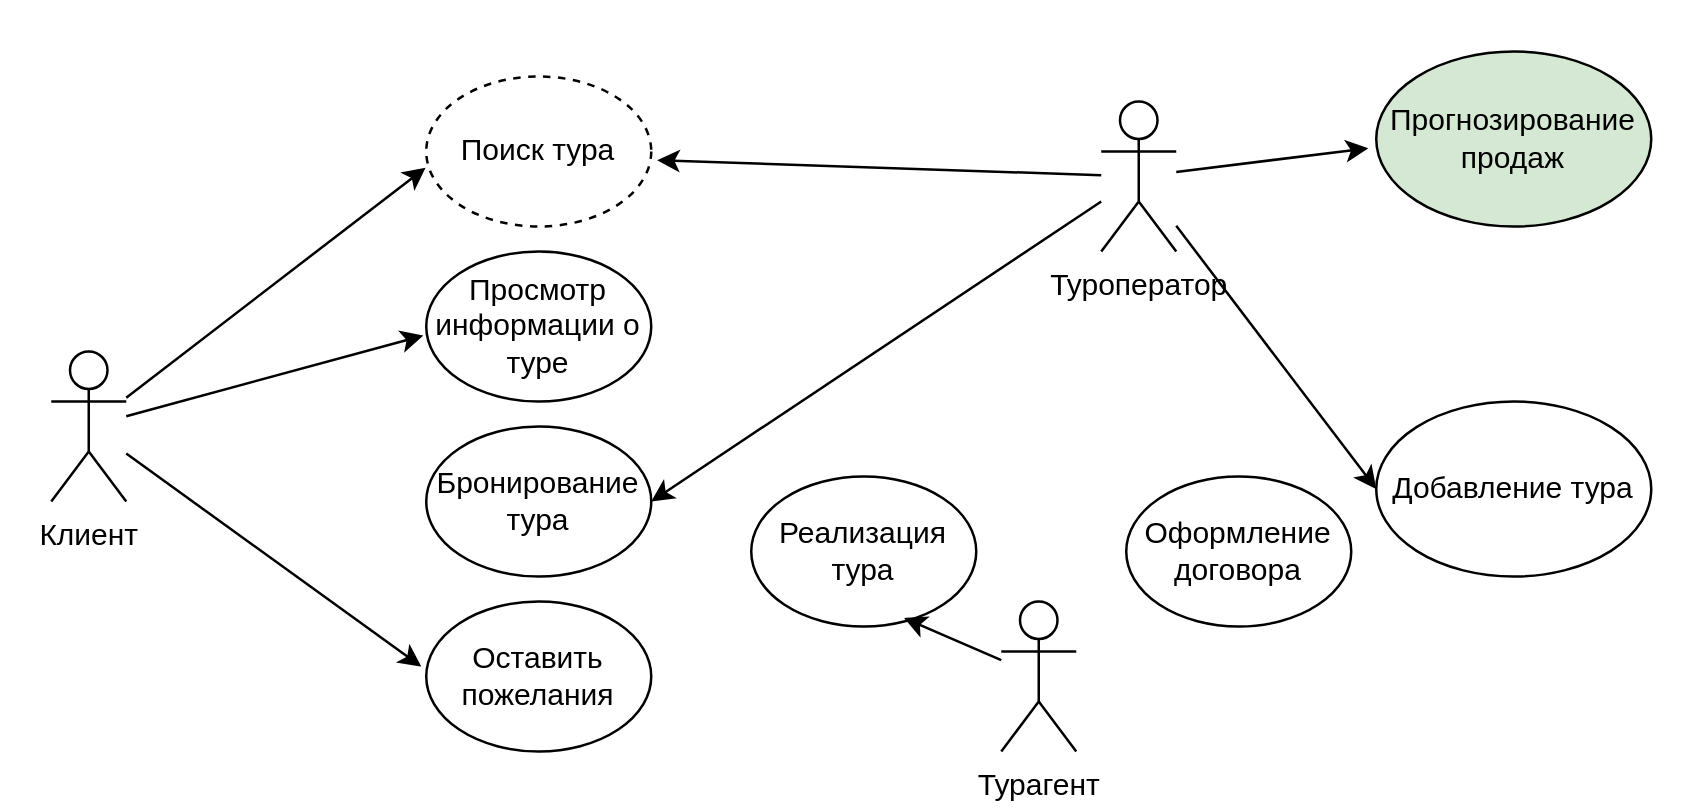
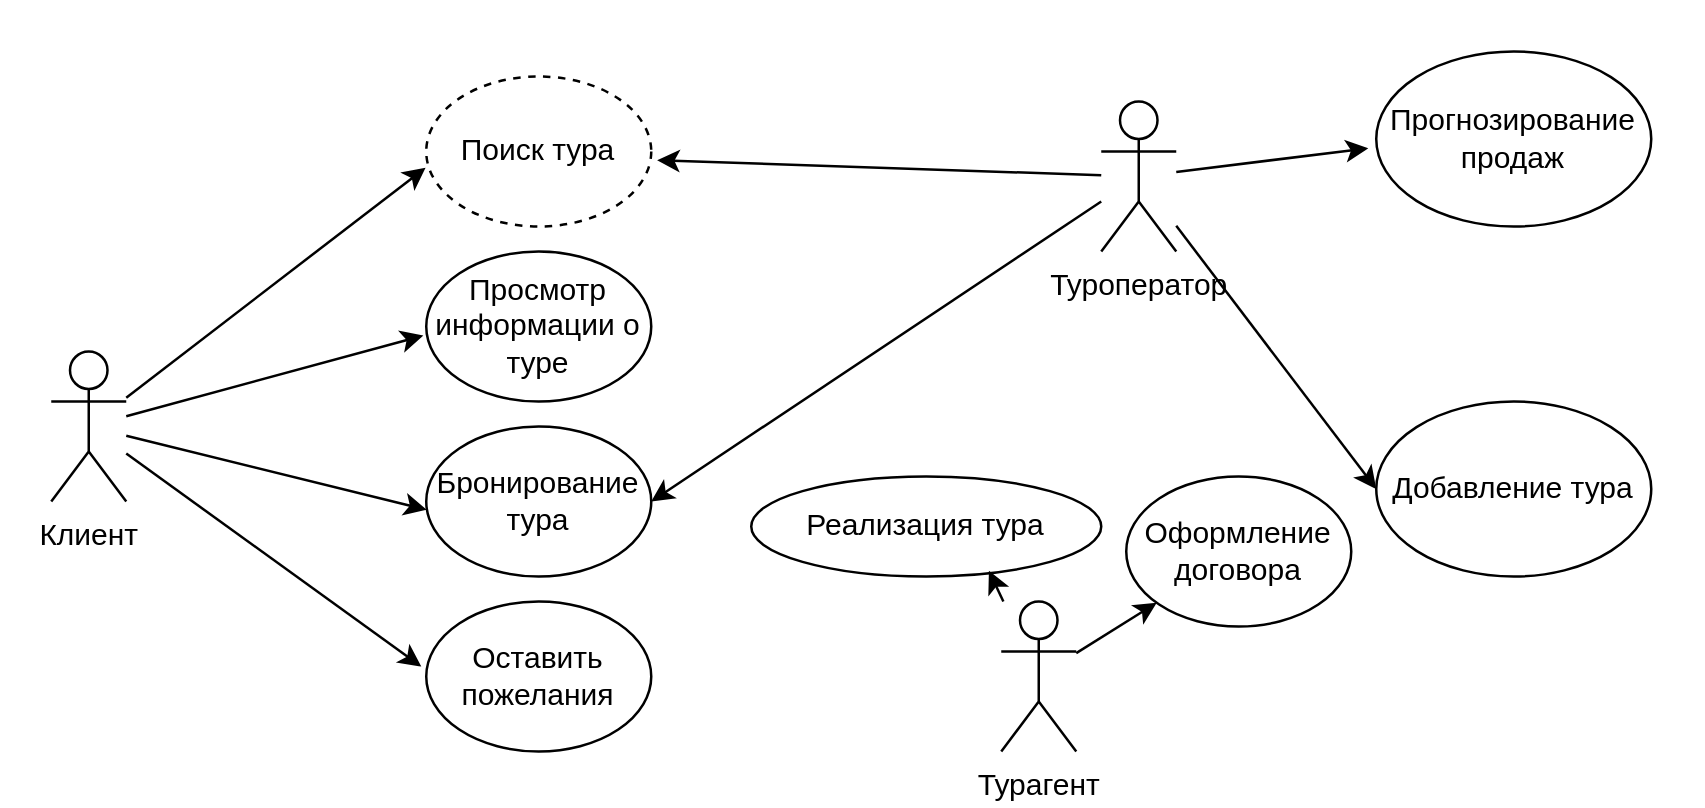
node "Прогнозирование продаж": fillcolor #d5e8d4 -> #ffffff
edge "Клиент" -> "Бронирование тура": added
node "Реализация тура": size 225x150 -> 350x100
edge "Турагент" -> "Оформление договора": added
